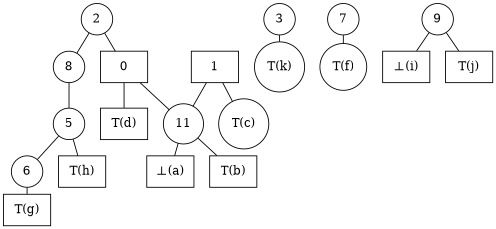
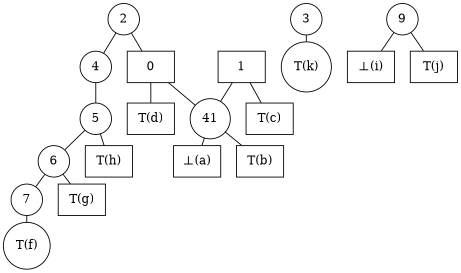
node "8": label "8" -> "4"
node "11": label "11" -> "41"
node "T(c)": shape circle -> box
edge "6" -- "7": added
